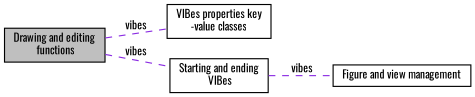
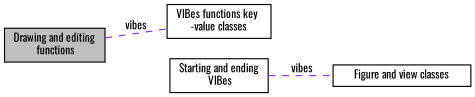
node "VIBes properties key -value classes": label "VIBes properties key -value classes" -> "VIBes functions key -value classes"
edge "Drawing and editing functions" -- "Starting and ending VIBes": removed, label "vibes"
node "Figure and view management": label "Figure and view management" -> "Figure and view classes"
